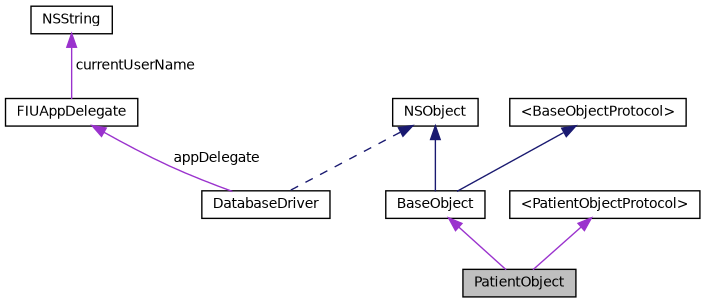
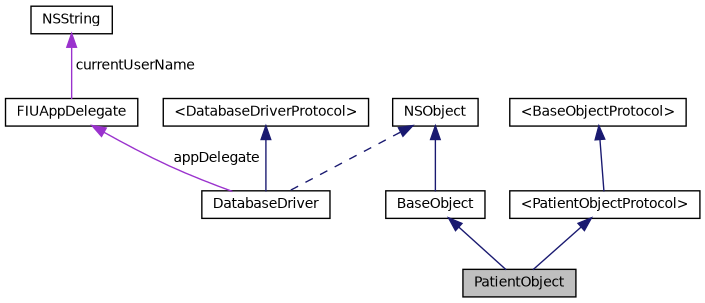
node "<DatabaseDriverProtocol>": added
edge "BaseObject" -> "<BaseObjectProtocol>": now "<PatientObjectProtocol>" -> "<BaseObjectProtocol>"
edge "PatientObject" -> "BaseObject": color darkorchid3 -> midnightblue
edge "PatientObject" -> "<PatientObjectProtocol>": color darkorchid3 -> midnightblue
